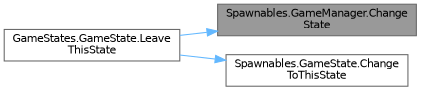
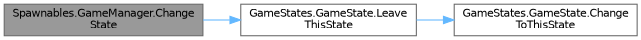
edge "GameStates.GameState.Leave ThisState" -> "Spawnables.GameManager.Change State": reversed
node "Spawnables.GameState.Change ToThisState": label "Spawnables.GameState.Change ToThisState" -> "GameStates.GameState.Change ToThisState"
